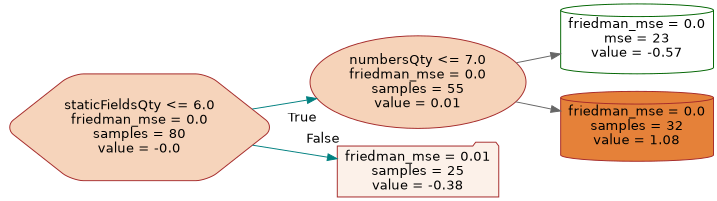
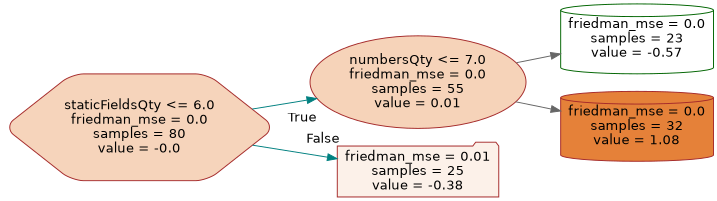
node "friedman_mse = 0.0 mse = 23 value = -0.57": label "friedman_mse = 0.0 mse = 23 value = -0.57" -> "friedman_mse = 0.0 samples = 23 value = -0.57"
